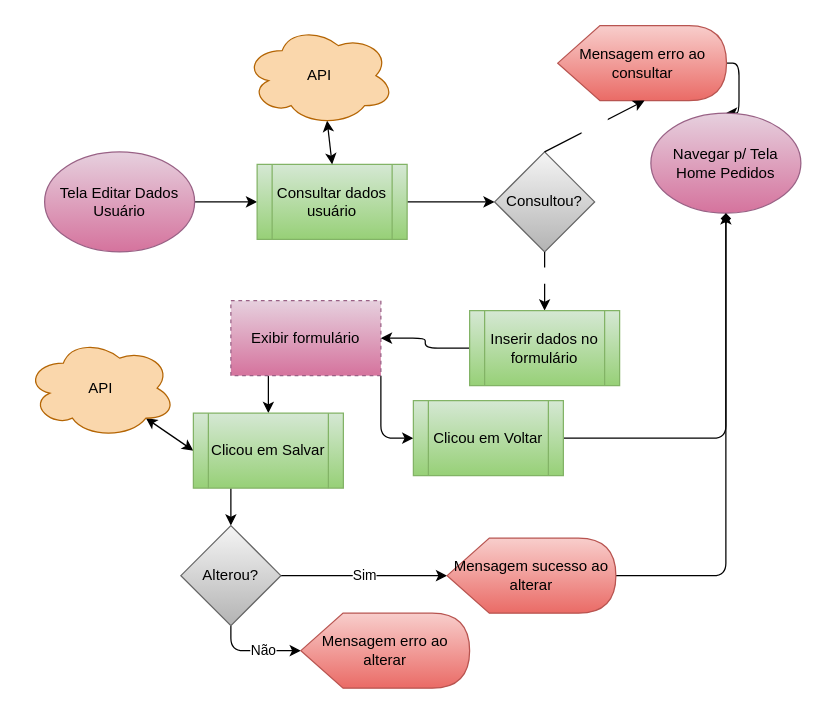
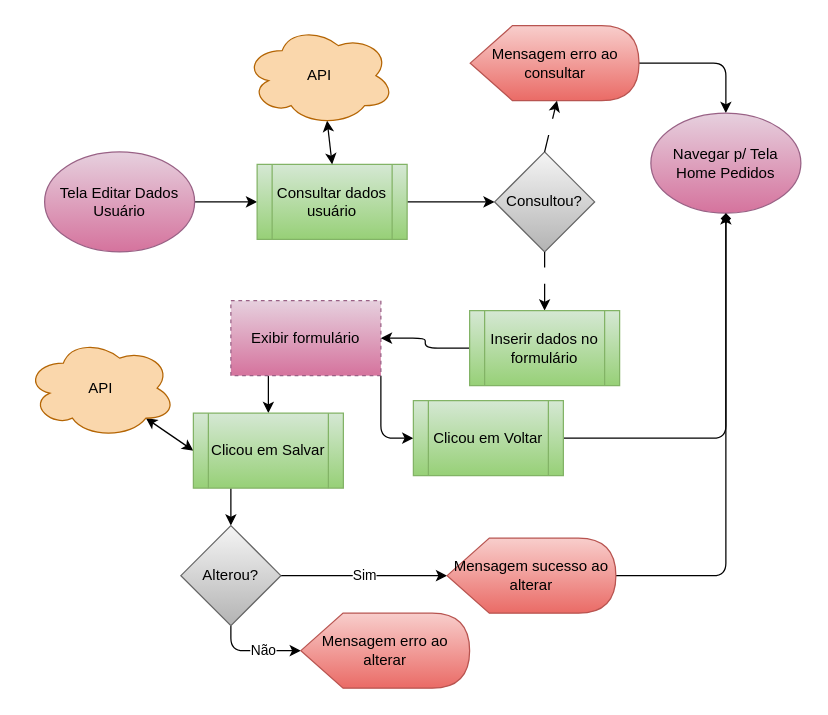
node "Mensagem erro ao consultar": moved (642, 63) -> (554, 63)
